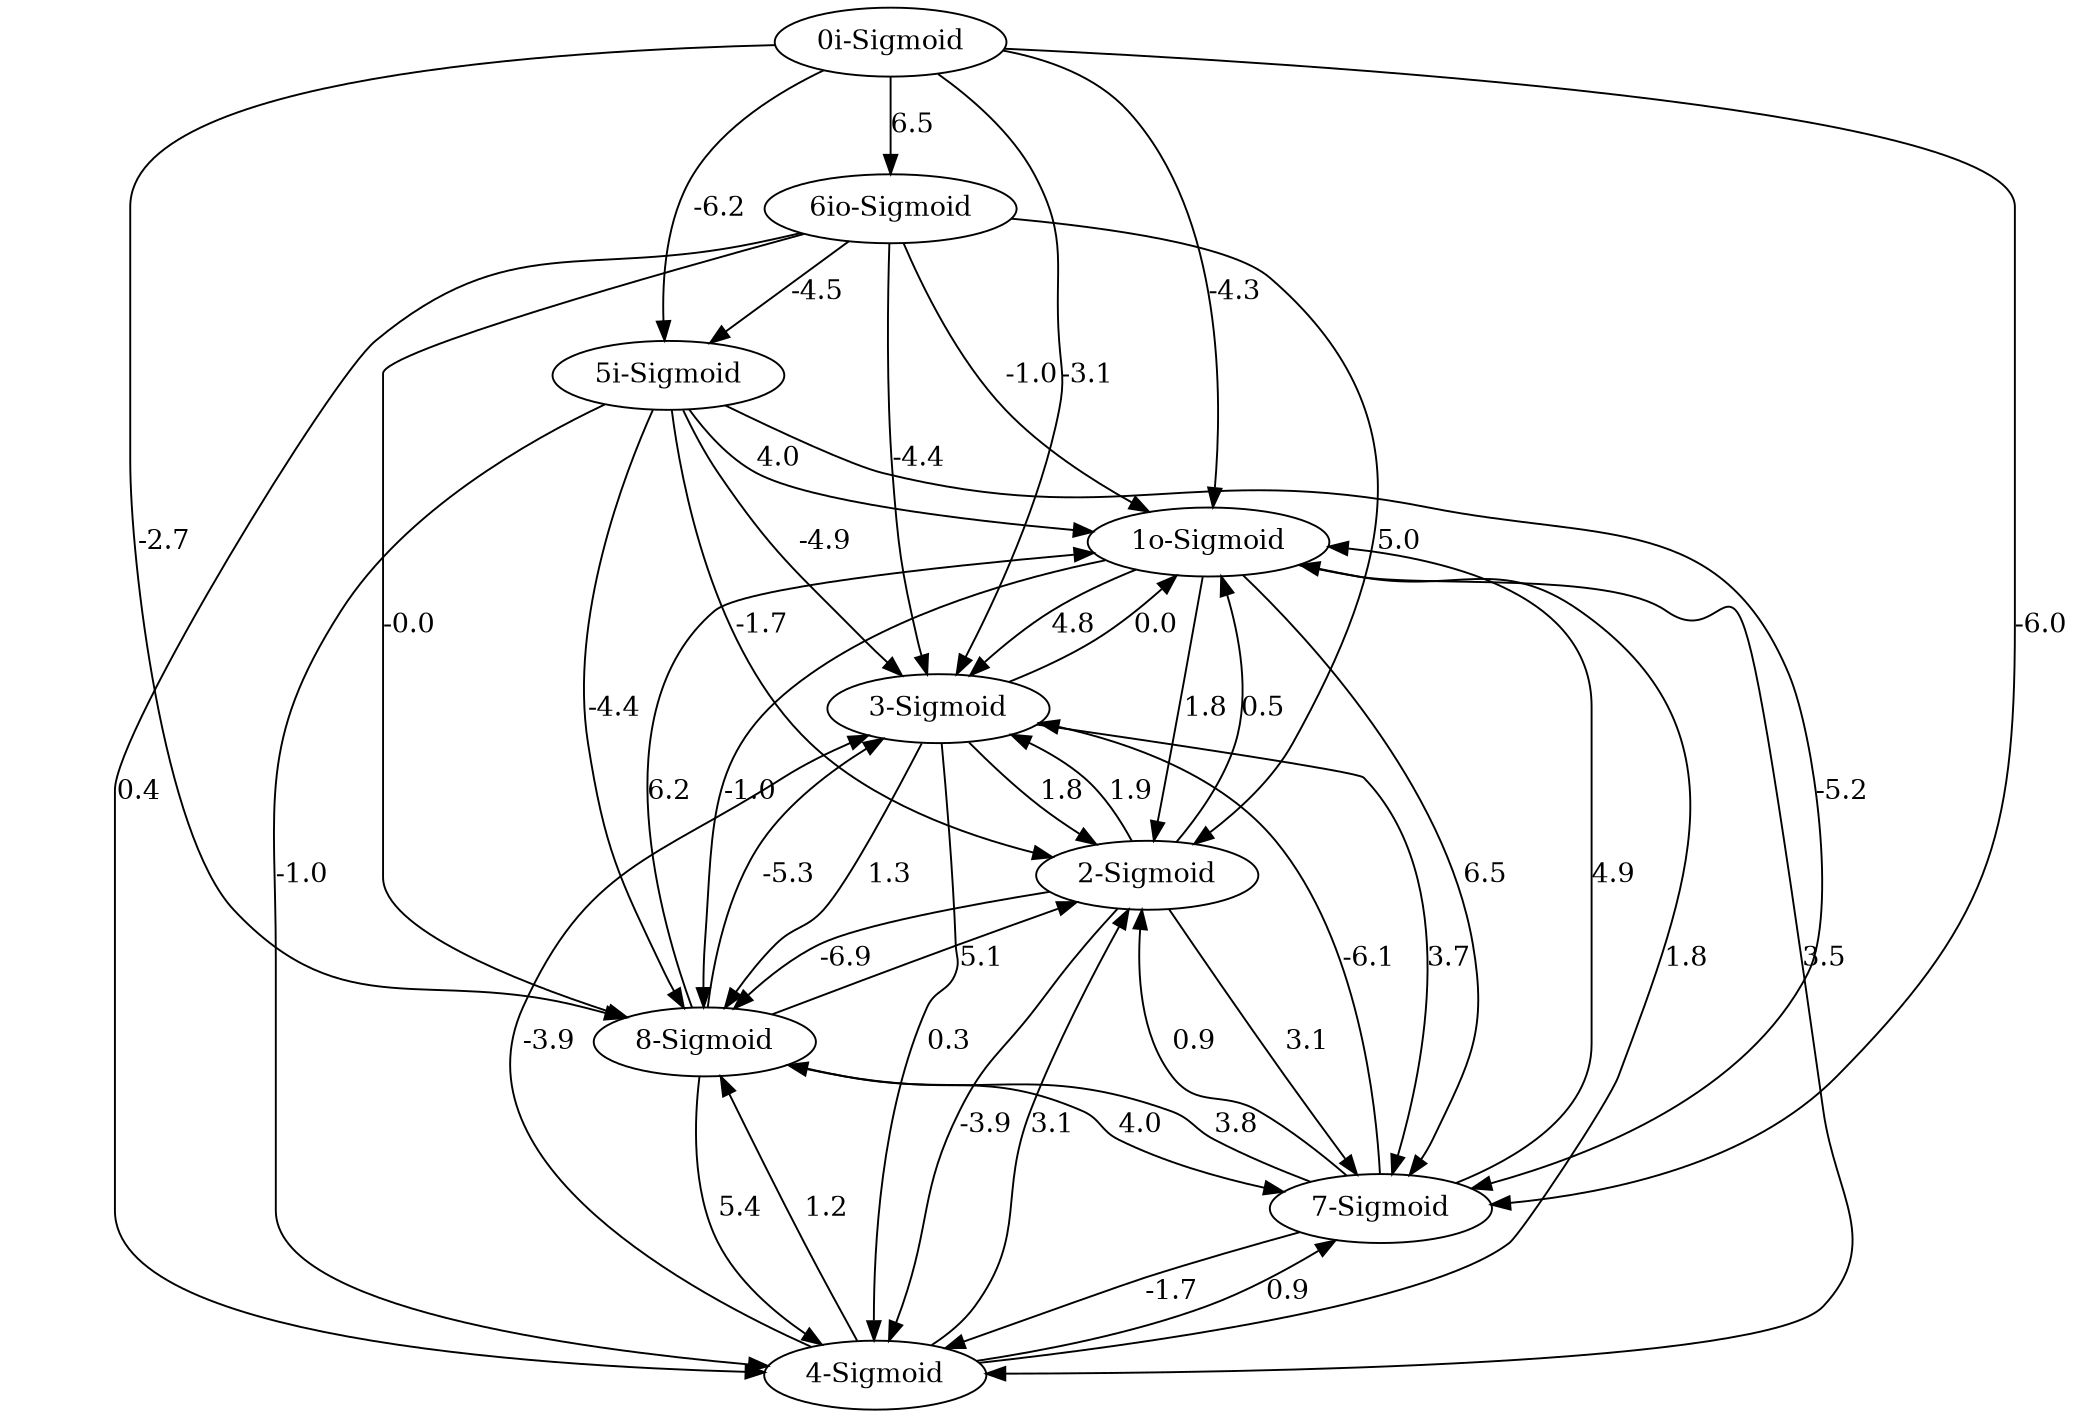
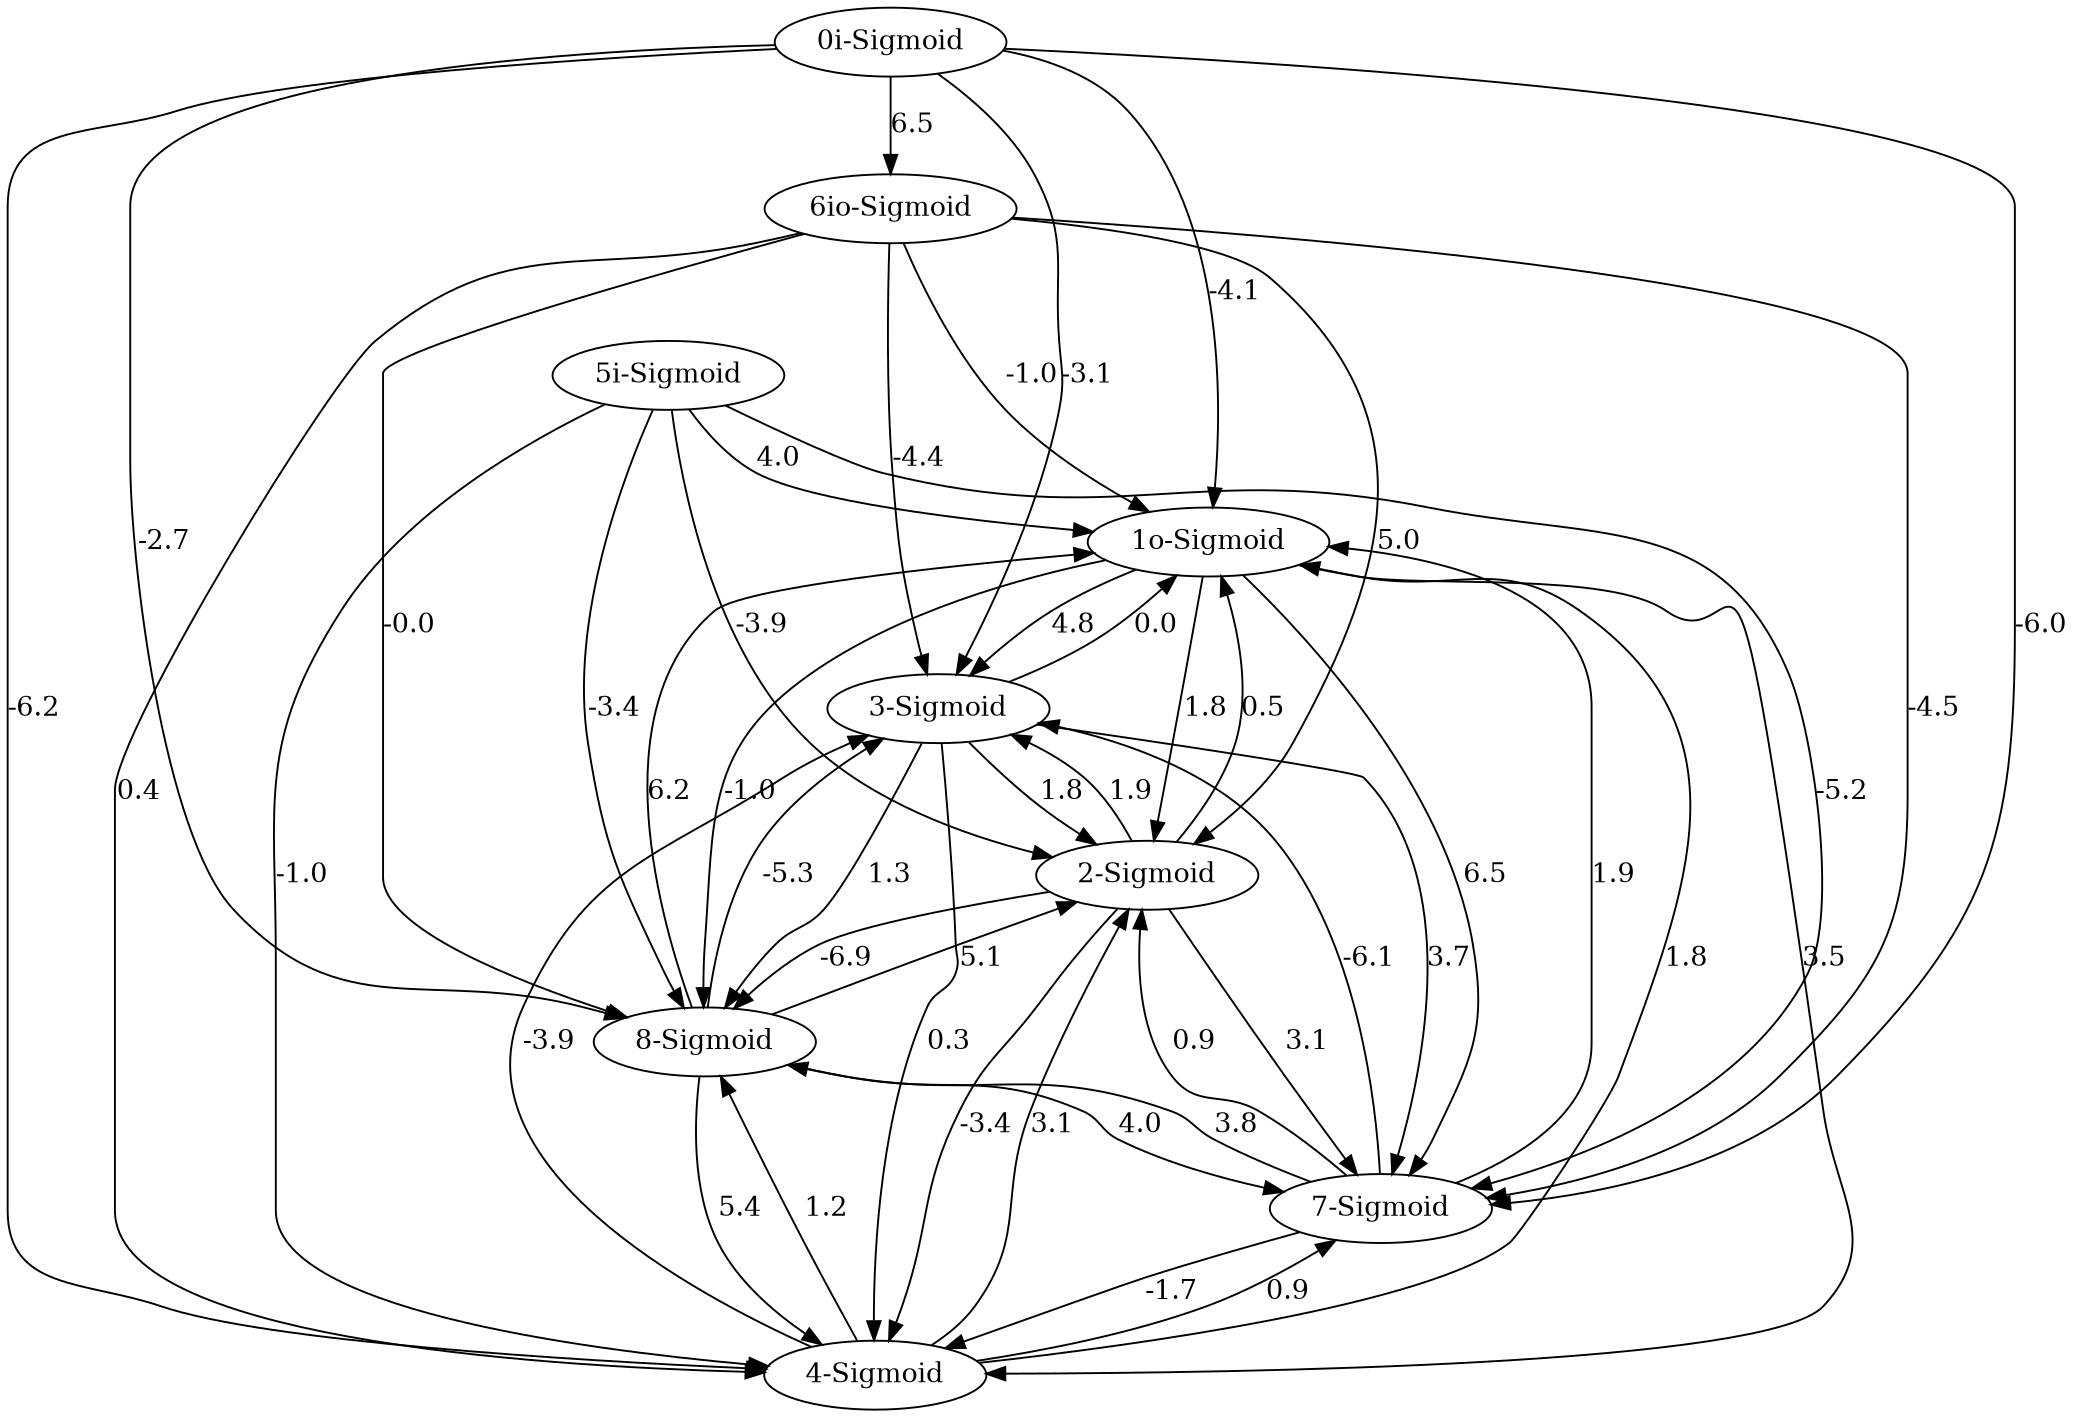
edge "0i-Sigmoid" -> "5i-Sigmoid": now "0i-Sigmoid" -> "4-Sigmoid"
edge "6io-Sigmoid" -> "5i-Sigmoid": now "6io-Sigmoid" -> "7-Sigmoid"
edge "0i-Sigmoid" -> "1o-Sigmoid": label "-4.3" -> "-4.1"
edge "5i-Sigmoid" -> "3-Sigmoid": removed, label "-4.9"
edge "5i-Sigmoid" -> "2-Sigmoid": label "-1.7" -> "-3.9"
edge "5i-Sigmoid" -> "8-Sigmoid": label "-4.4" -> "-3.4"
edge "7-Sigmoid" -> "1o-Sigmoid": label "4.9" -> "1.9"
edge "2-Sigmoid" -> "4-Sigmoid": label "-3.9" -> "-3.4"
